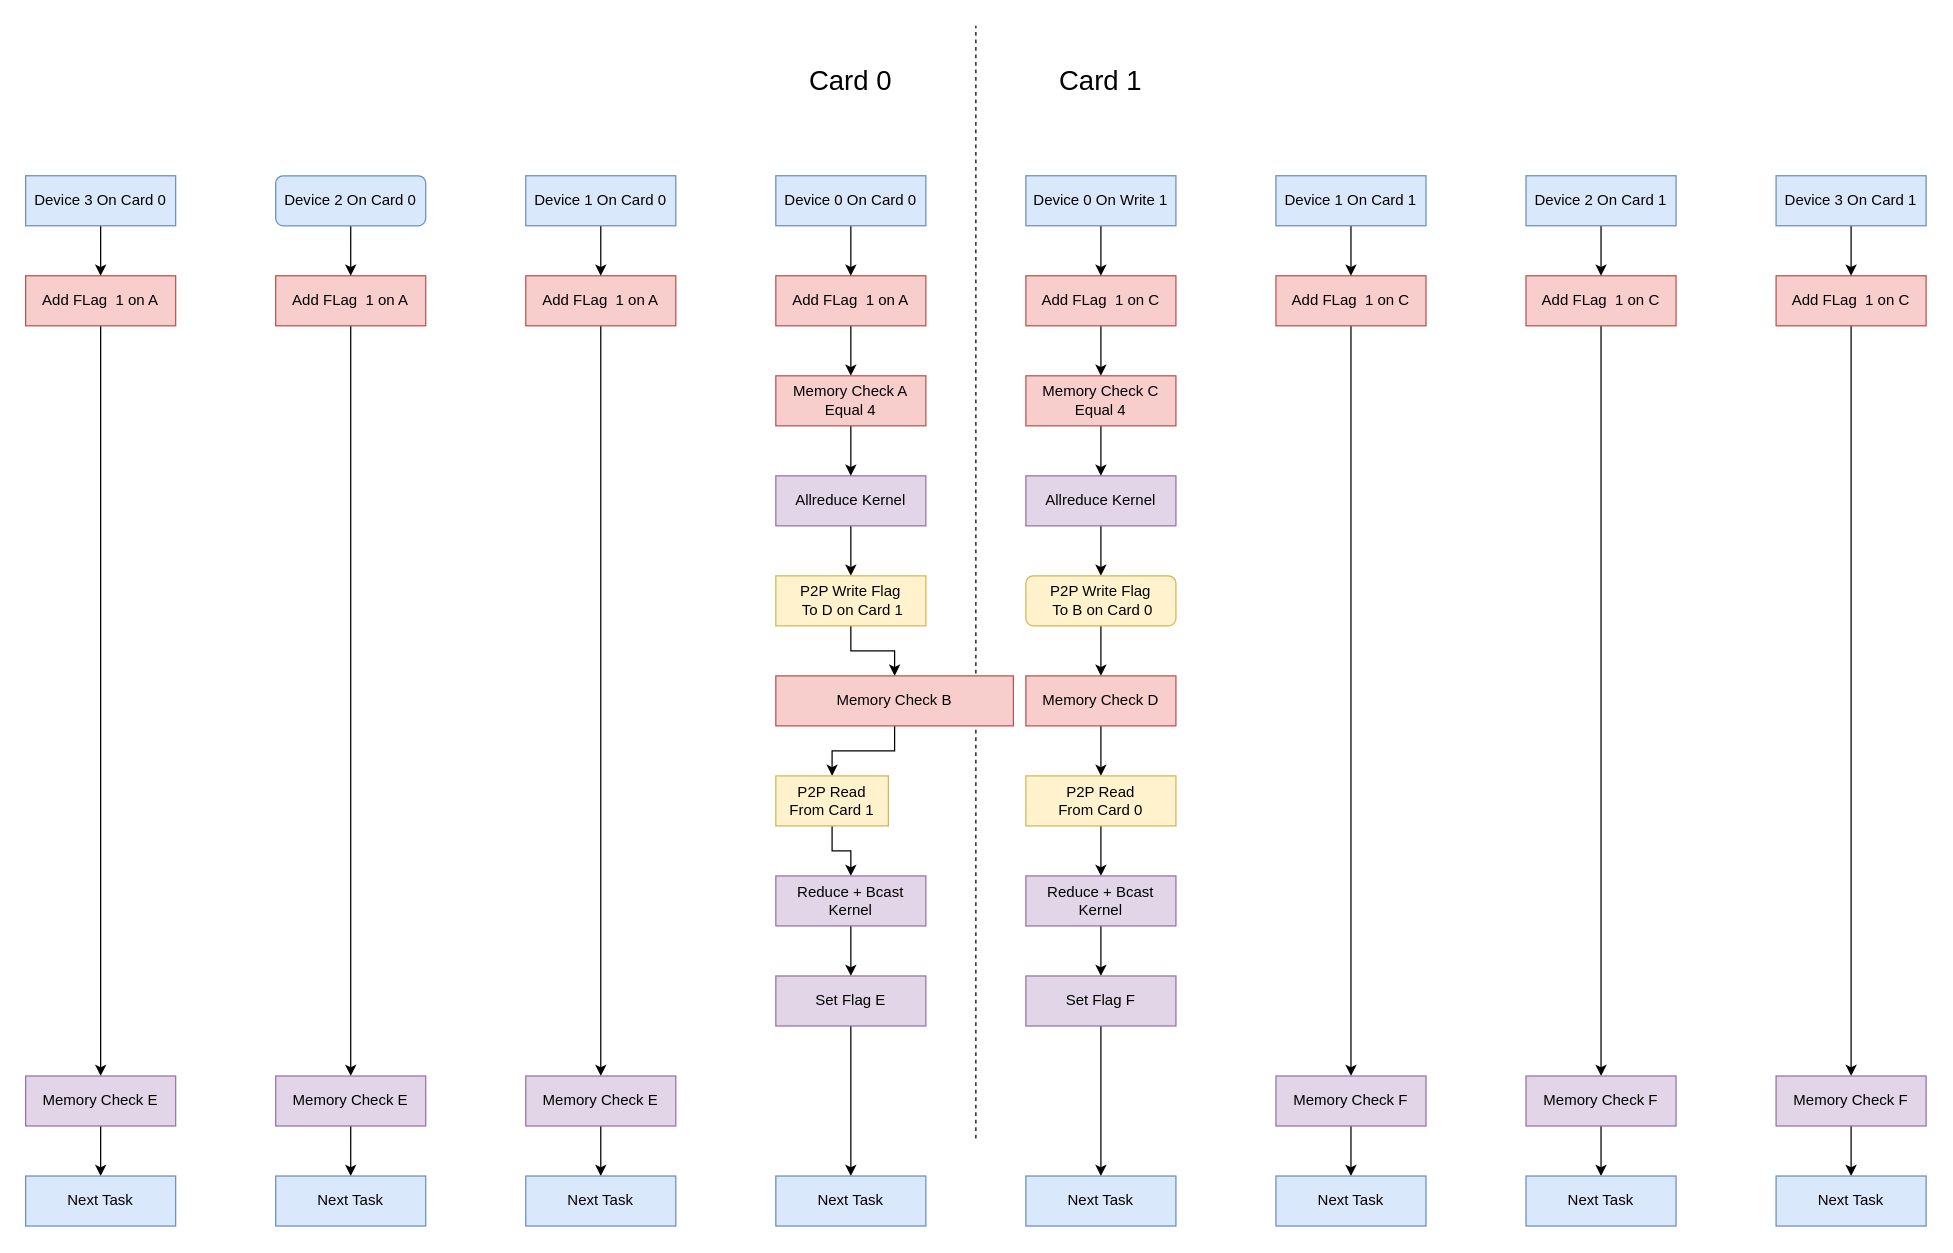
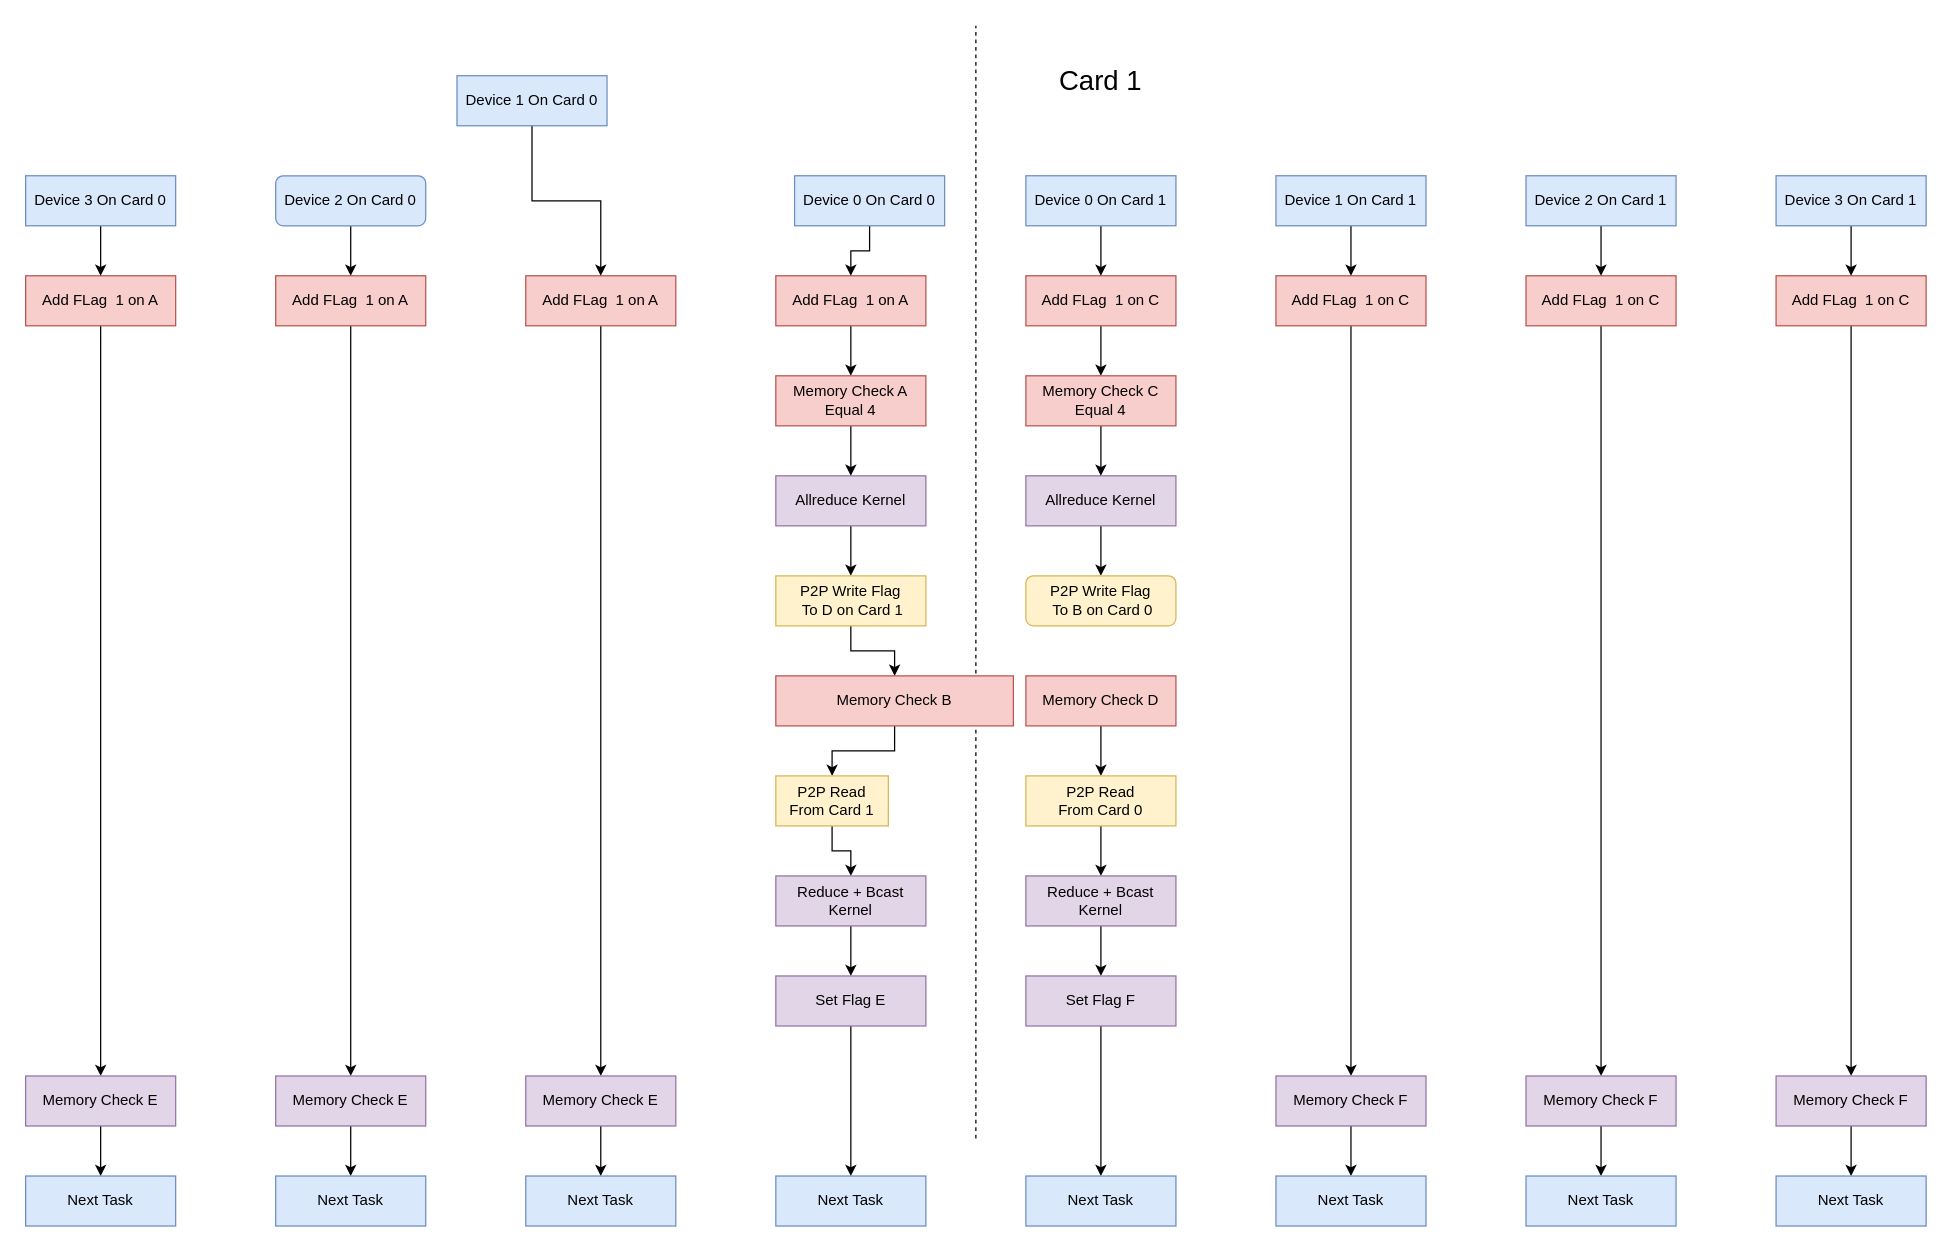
node "Card 0": removed
node "Device 1 On Card 0": moved (601, 201) -> (532, 101)
node "Device 0 On Card 0": moved (851, 201) -> (869, 201)
node "Device 0 On Write 1": label "Device 0 On Write 1" -> "Device 0 On Card 1"
edge "P2P Write Flag To B on Card 0" -> "Memory Check D": removed
